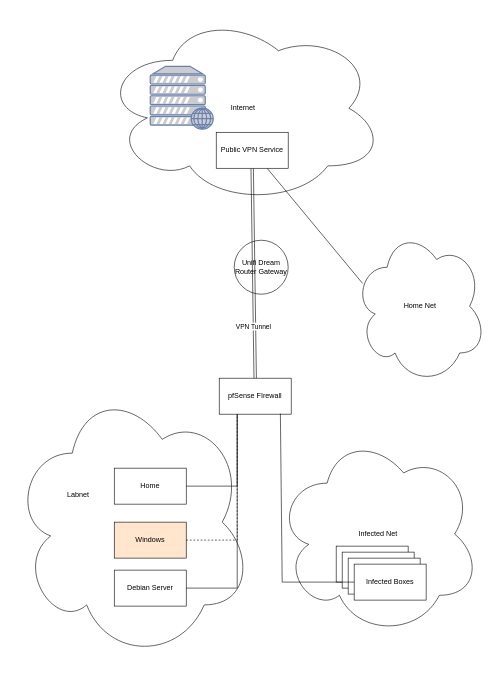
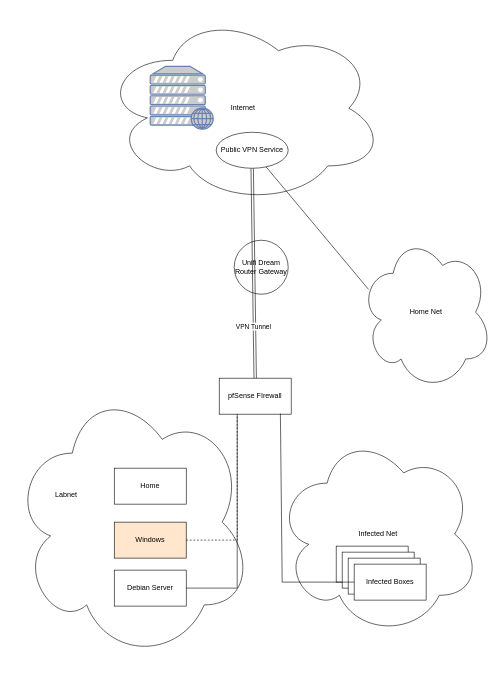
node "Public VPN Service": shape rectangle -> ellipse
node "Home Net": moved (420, 306) -> (426, 312)
edge "pfSense FIrewall" -- "Home": removed
node "Labnet": moved (78, 495) -> (66, 495)
